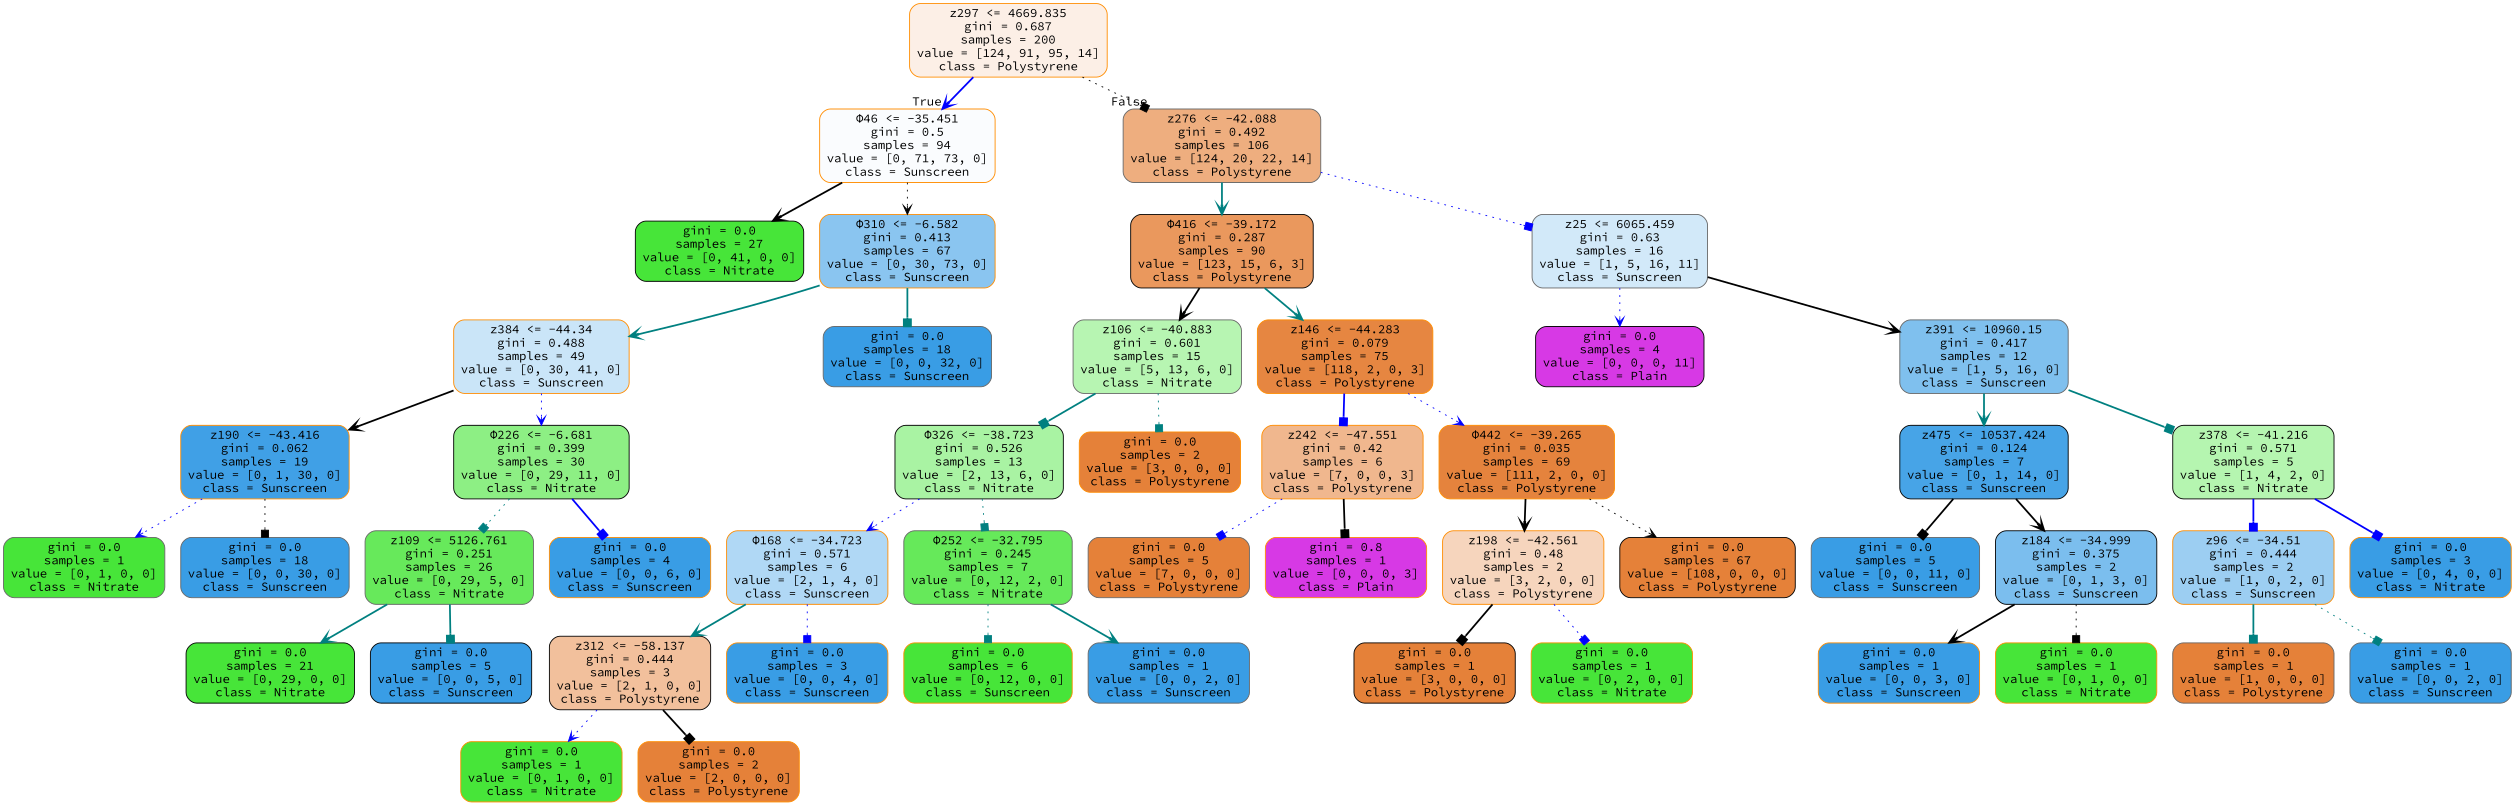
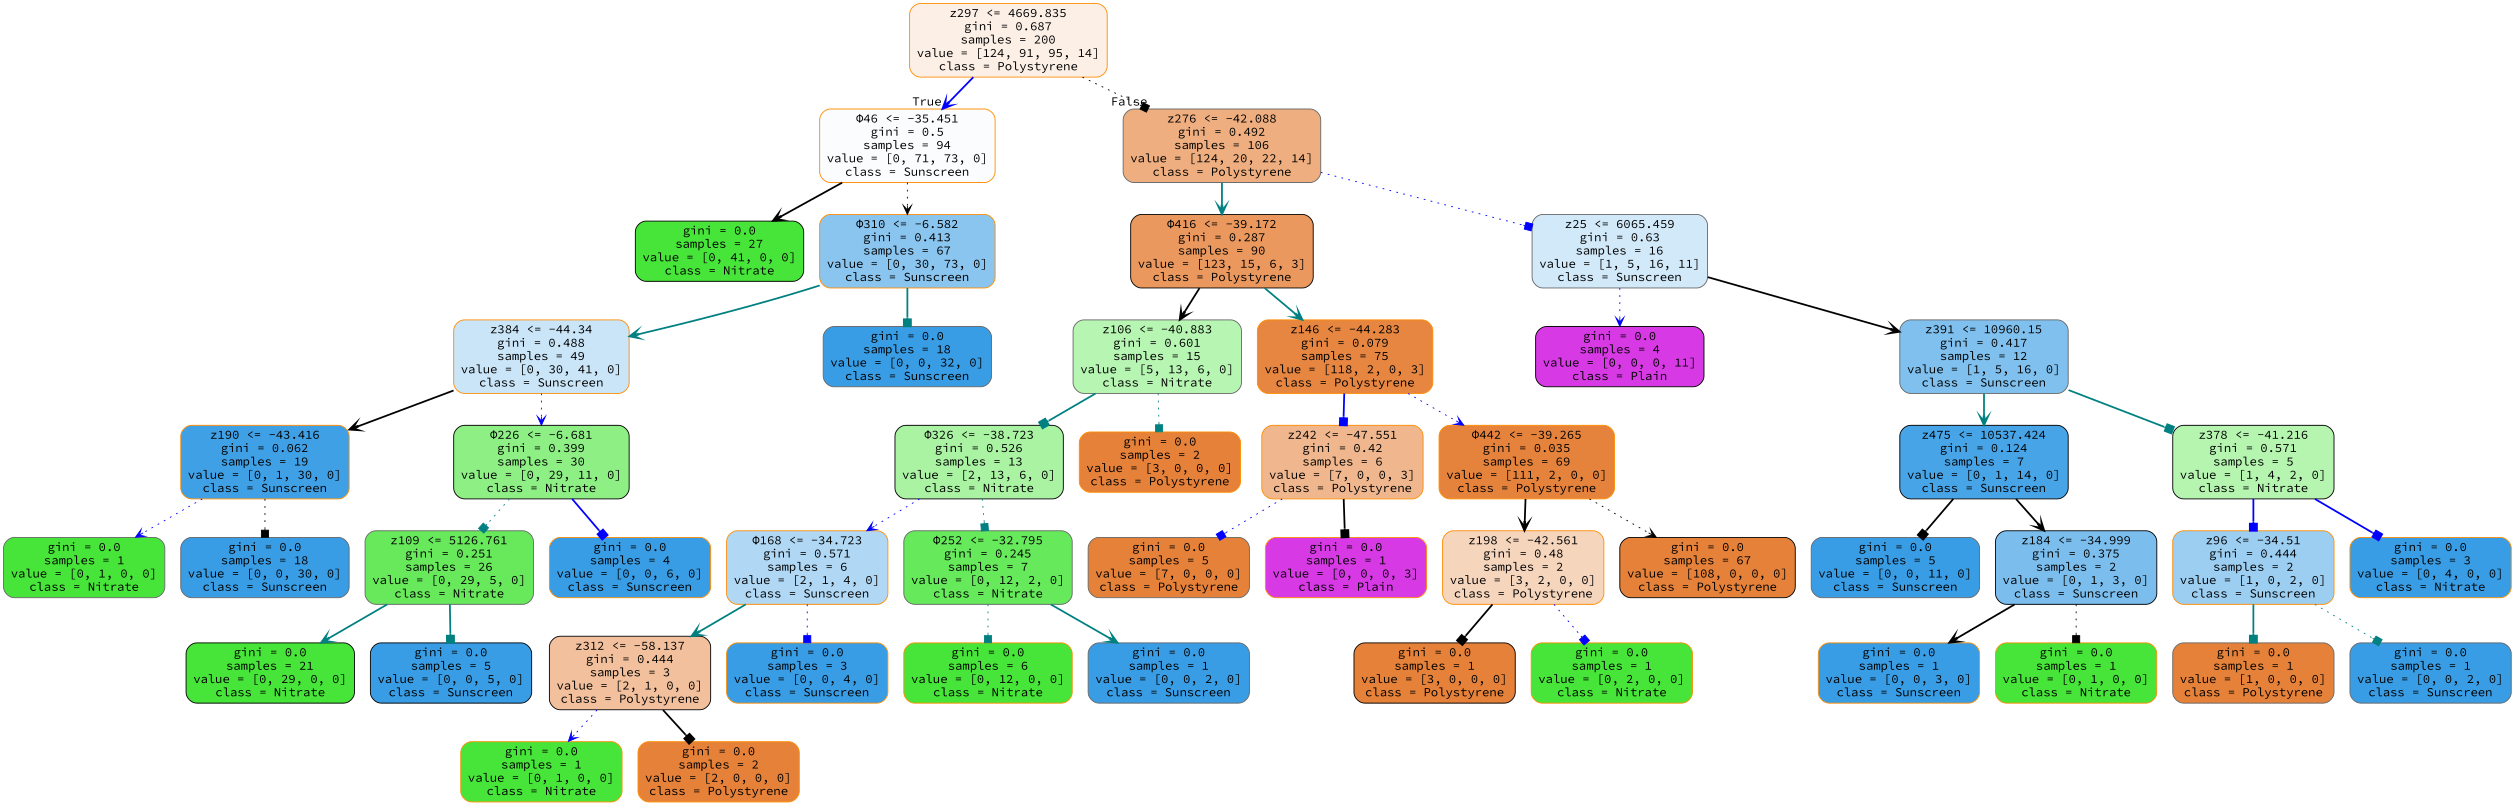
node "gini = 0.8 samples = 1 value = [0, 0, 0, 3] class = Plain": label "gini = 0.8 samples = 1 value = [0, 0, 0, 3] class = Plain" -> "gini = 0.0 samples = 1 value = [0, 0, 0, 3] class = Plain"
node "gini = 0.0 samples = 6 value = [0, 12, 0, 0] class = Sunscreen": label "gini = 0.0 samples = 6 value = [0, 12, 0, 0] class = Sunscreen" -> "gini = 0.0 samples = 6 value = [0, 12, 0, 0] class = Nitrate"
